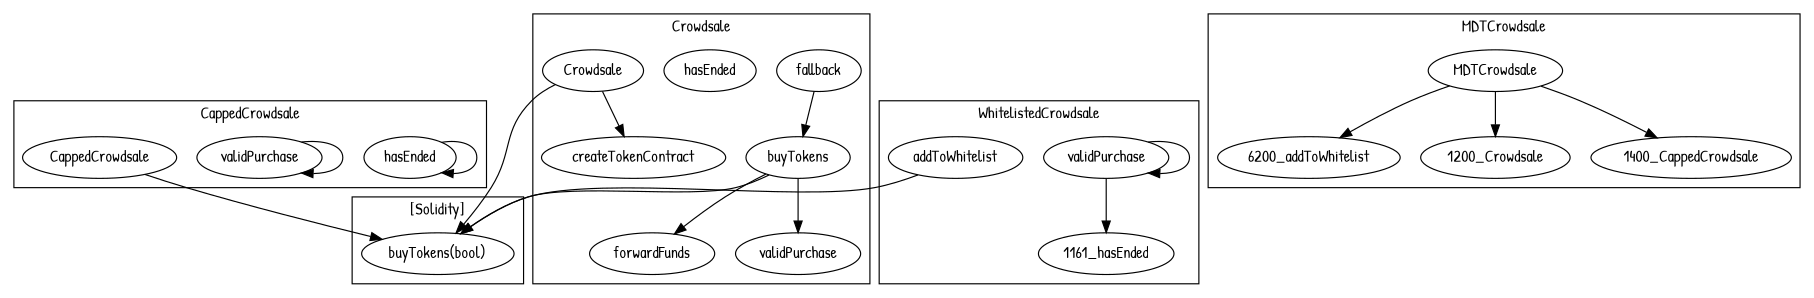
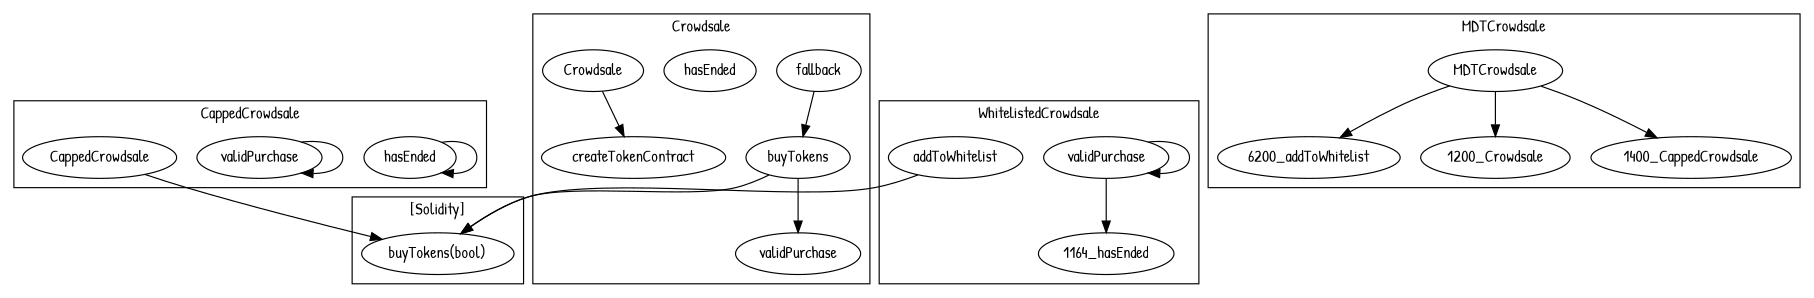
edge "Crowdsale" -> "buyTokens(bool)": removed
node "forwardFunds": removed
node "1161_hasEnded": label "1161_hasEnded" -> "1164_hasEnded"
